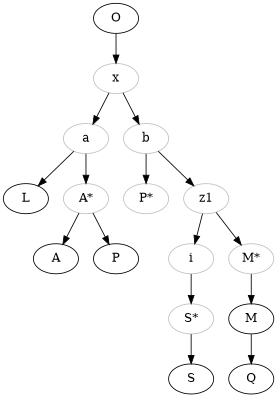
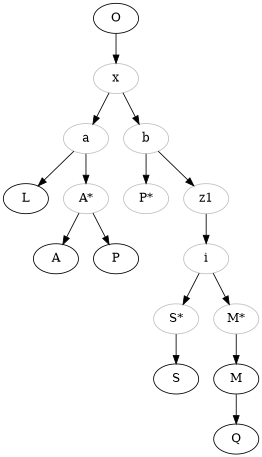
edge "z1" -> "M*": now "i" -> "M*"
